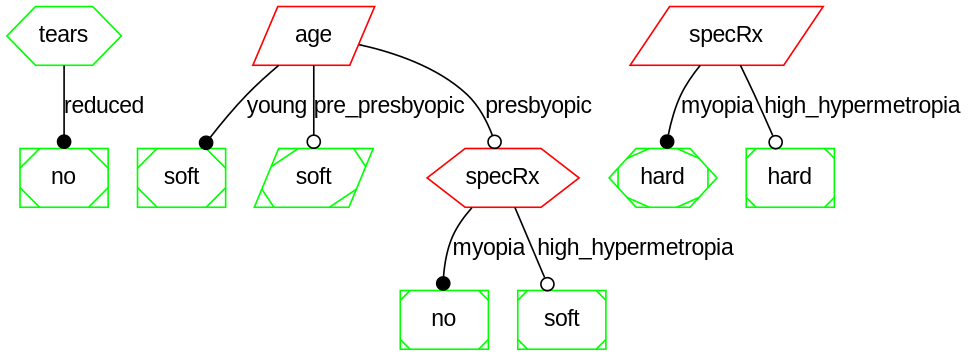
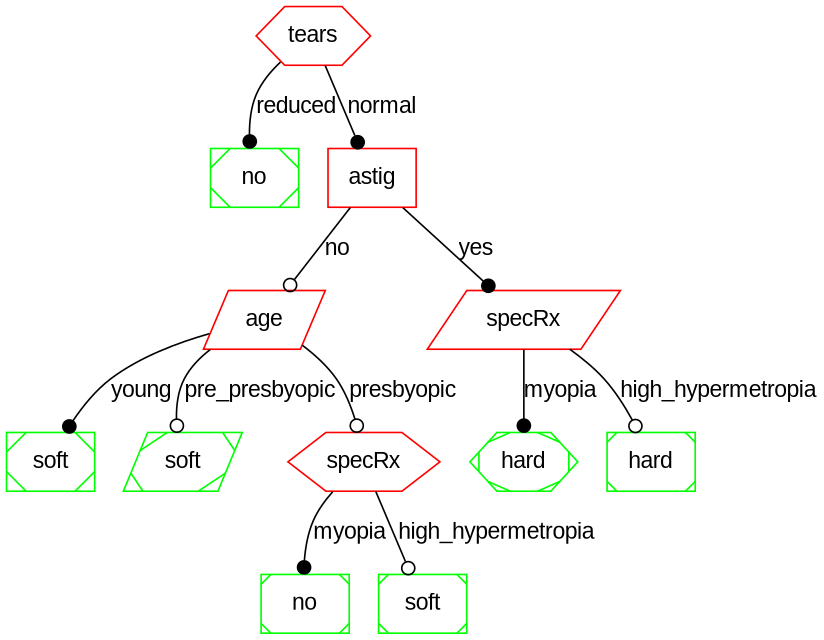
node "tears": color green -> red
node "astig": added
